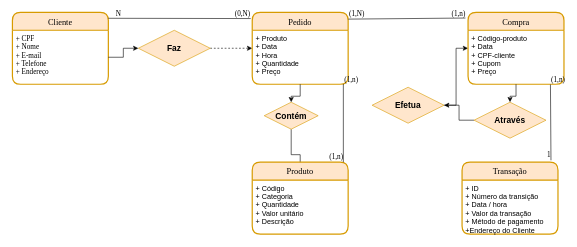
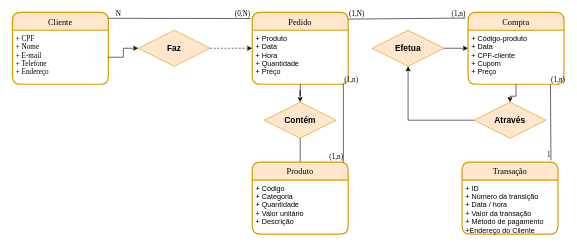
node "Efetua": moved (408, 105) -> (408, 48)
node "Contém": size 54x27 -> 72x36
